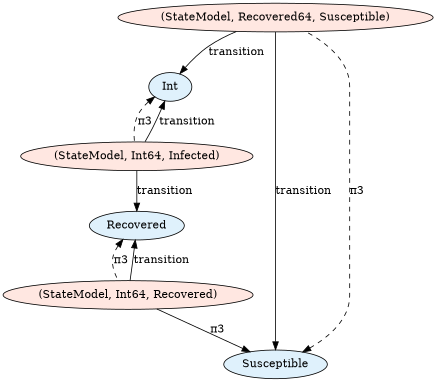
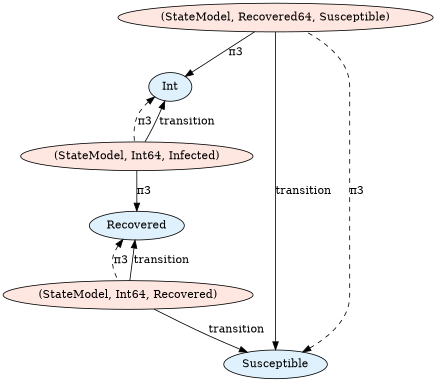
edge "(StateModel, Recovered64, Susceptible)" -> "Int": label "transition" -> "π3"
edge "(StateModel, Int64, Infected)" -> "Recovered": label "transition" -> "π3"
edge "(StateModel, Int64, Recovered)" -> "Susceptible": label "π3" -> "transition"
